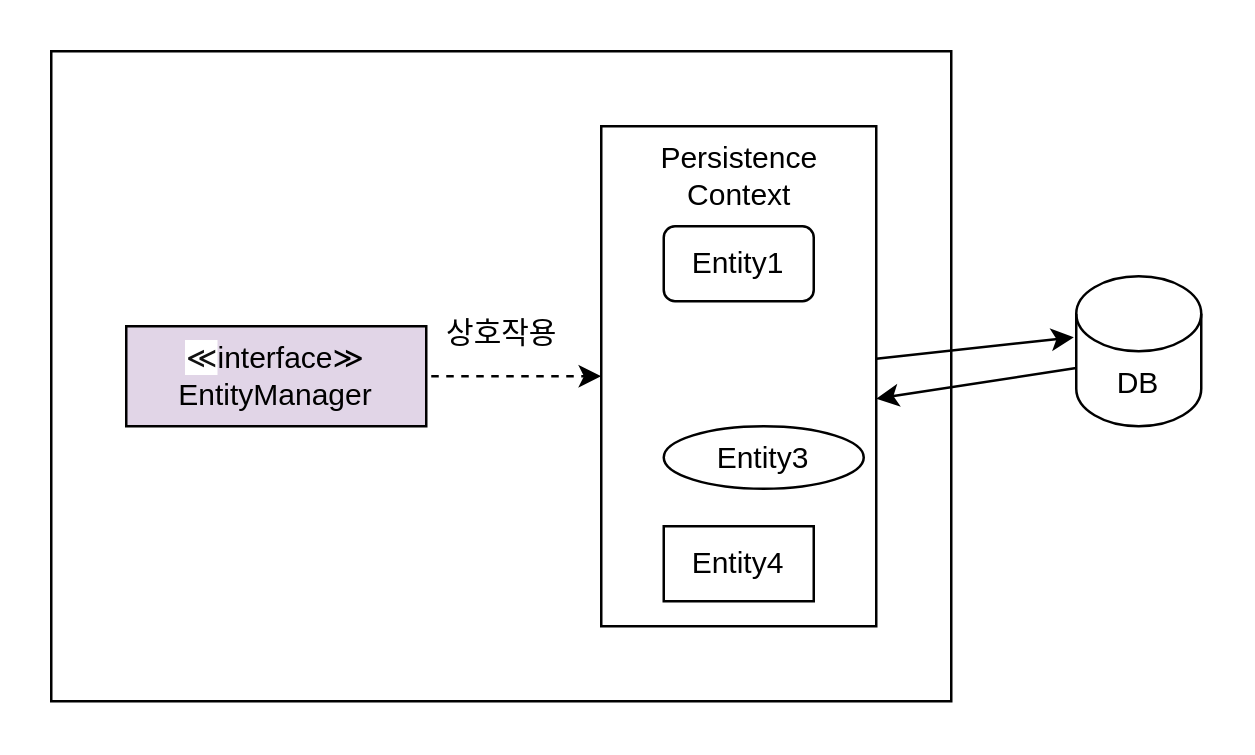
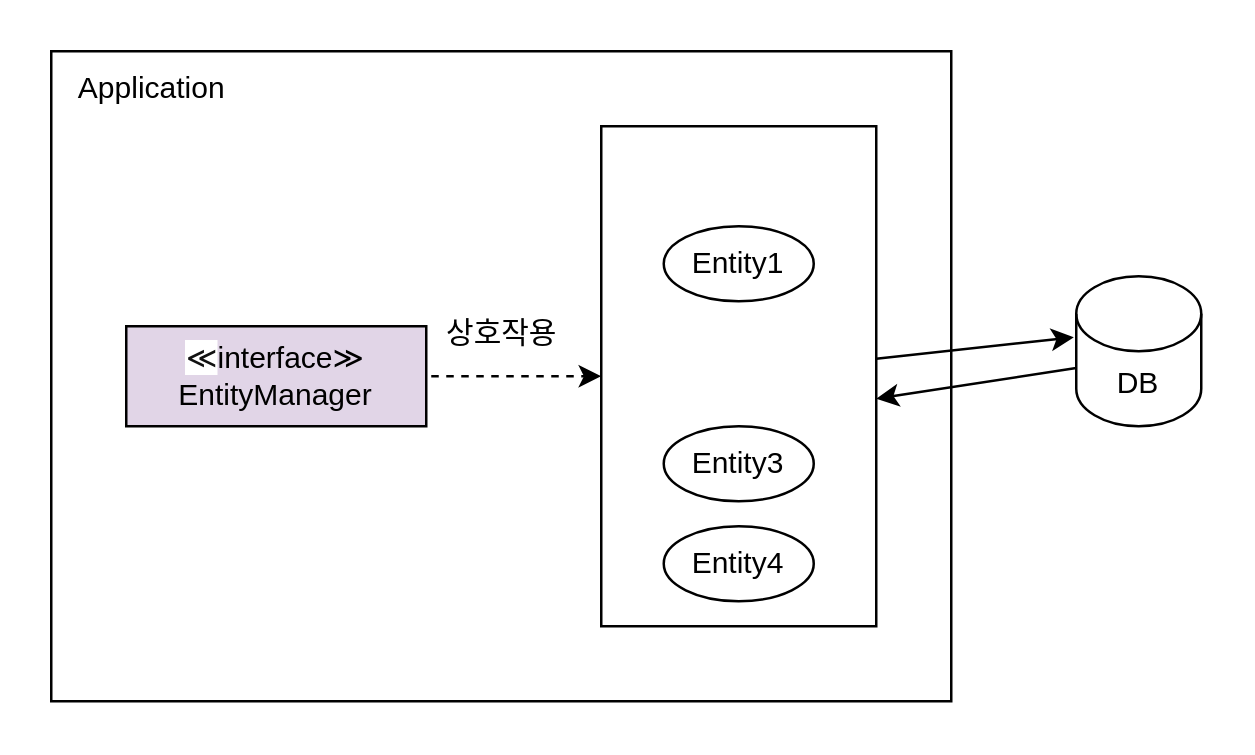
node "Application": added
node "Persistence Context": removed
node "Entity1": shape rounded rectangle -> ellipse
node "Entity3": size 200x63 -> 150x75
node "Entity4": shape rectangle -> ellipse
